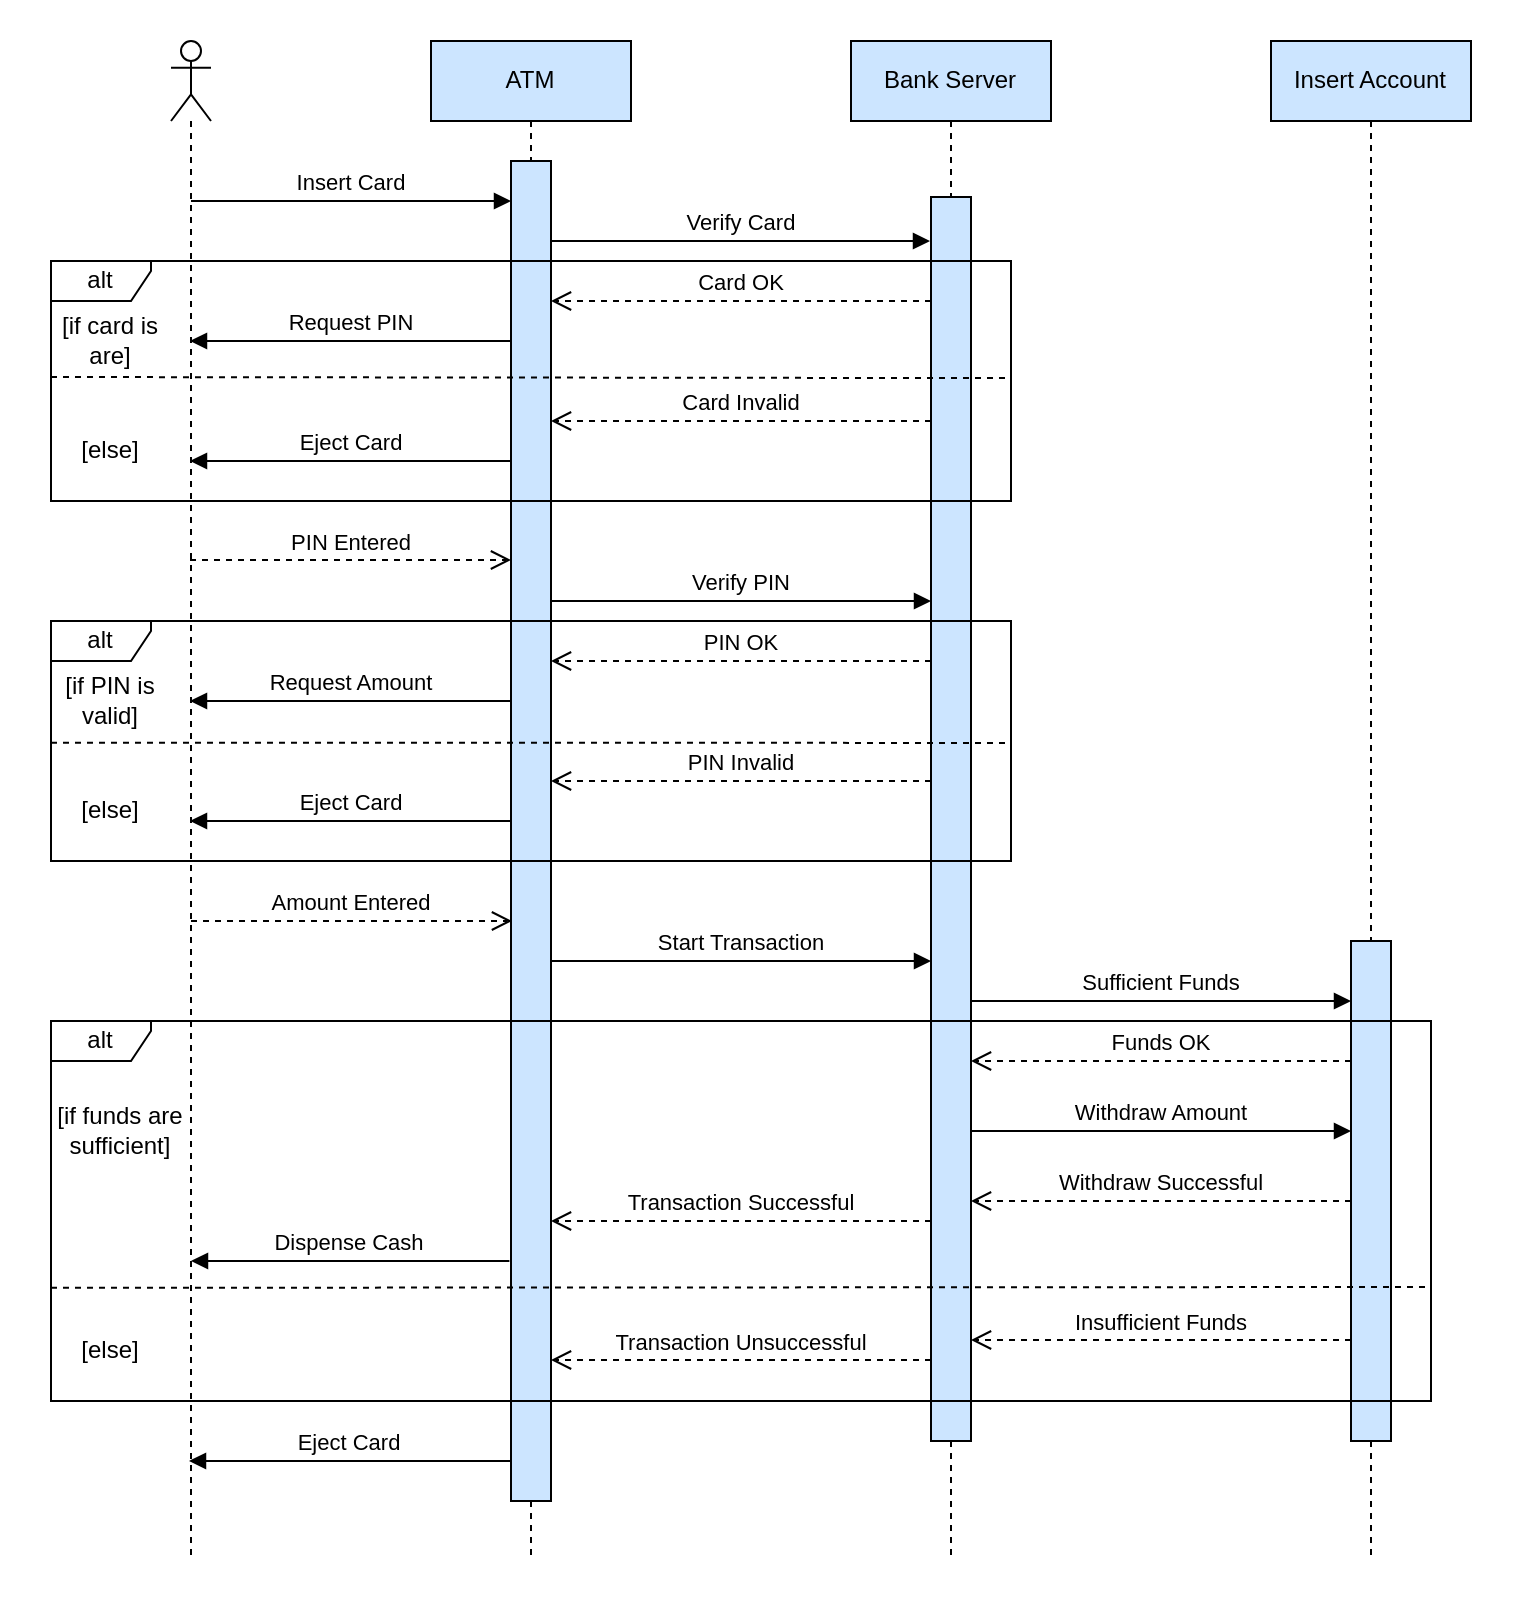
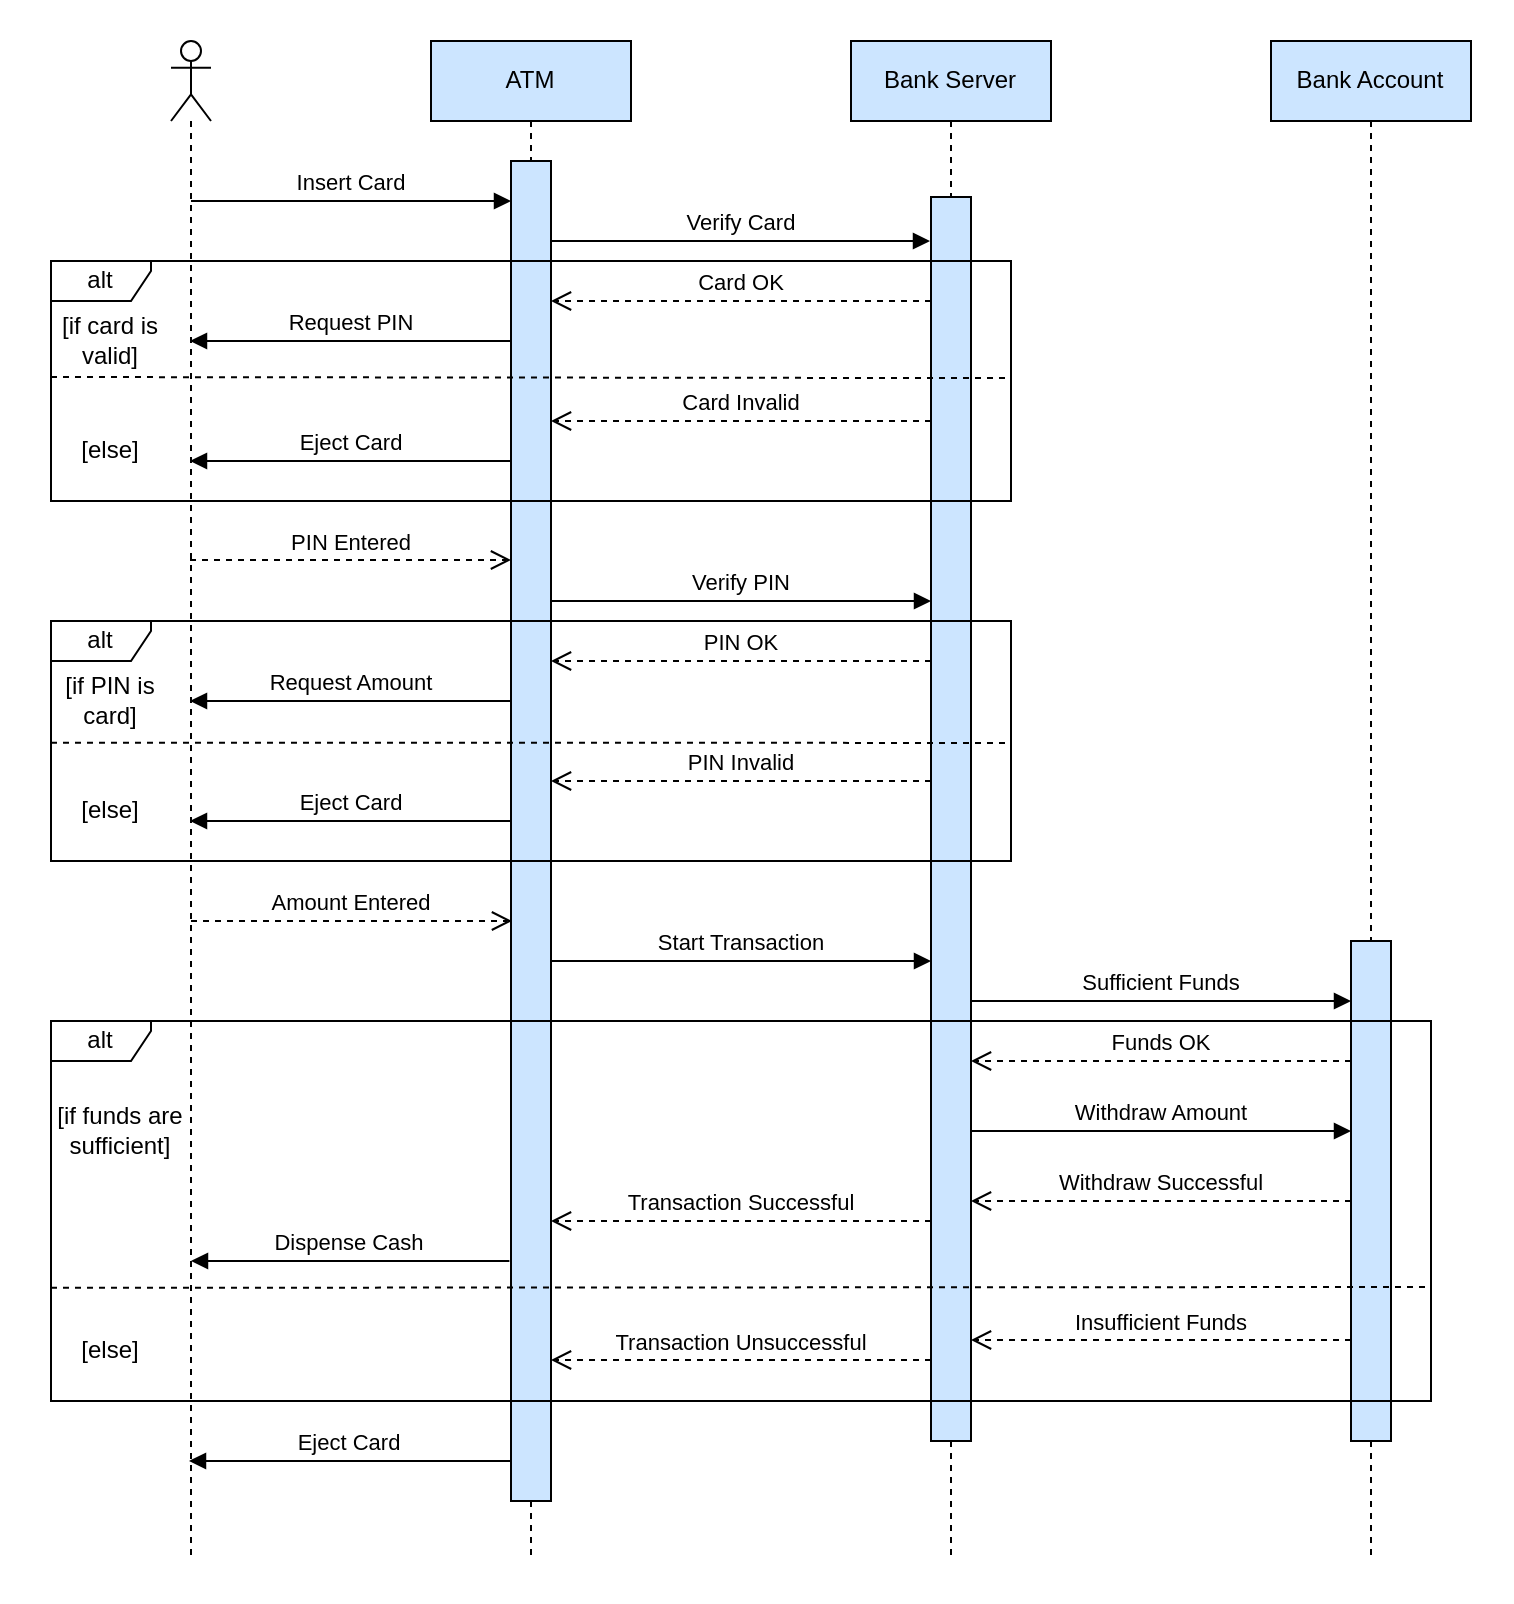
node "Insert Account": label "Insert Account" -> "Bank Account"
node "[if card is are]": label "[if card is are]" -> "[if card is valid]"
node "[if PIN is valid]": label "[if PIN is valid]" -> "[if PIN is card]"
